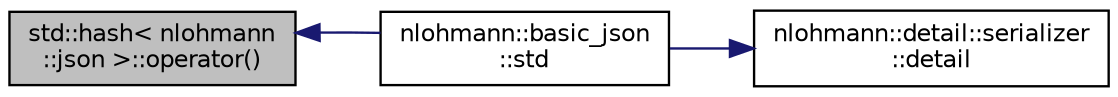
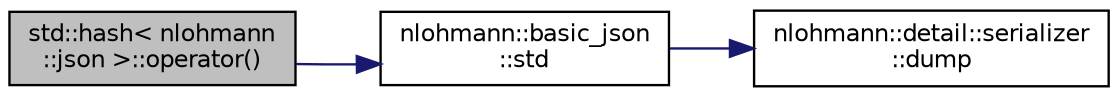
edge "nlohmann::basic_json ::std" -> "std::hash< nlohmann ::json >::operator()": reversed
node "nlohmann::detail::serializer ::detail": label "nlohmann::detail::serializer ::detail" -> "nlohmann::detail::serializer ::dump"
